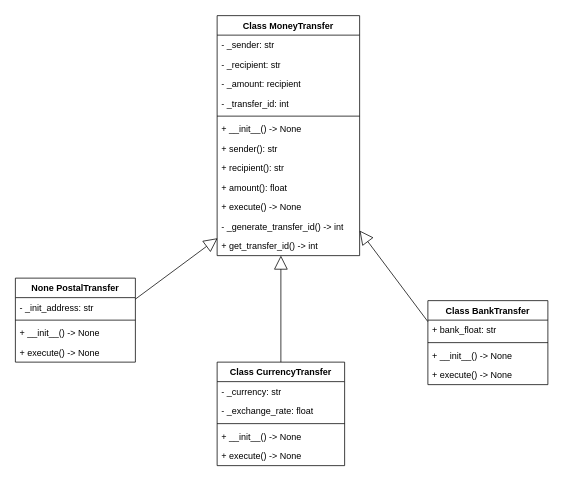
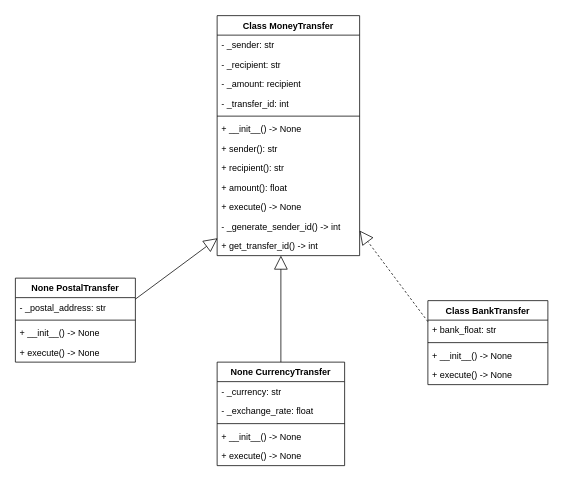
node "- _generate_transfer_id() -> int": label "- _generate_transfer_id() -> int" -> "- _generate_sender_id() -> int"
edge "Class BankTransfer" -> "Class MoneyTransfer": style solid -> dashed
node "- _init_address: str": label "- _init_address: str" -> "- _postal_address: str"
node "Class CurrencyTransfer": label "Class CurrencyTransfer" -> "None CurrencyTransfer"
